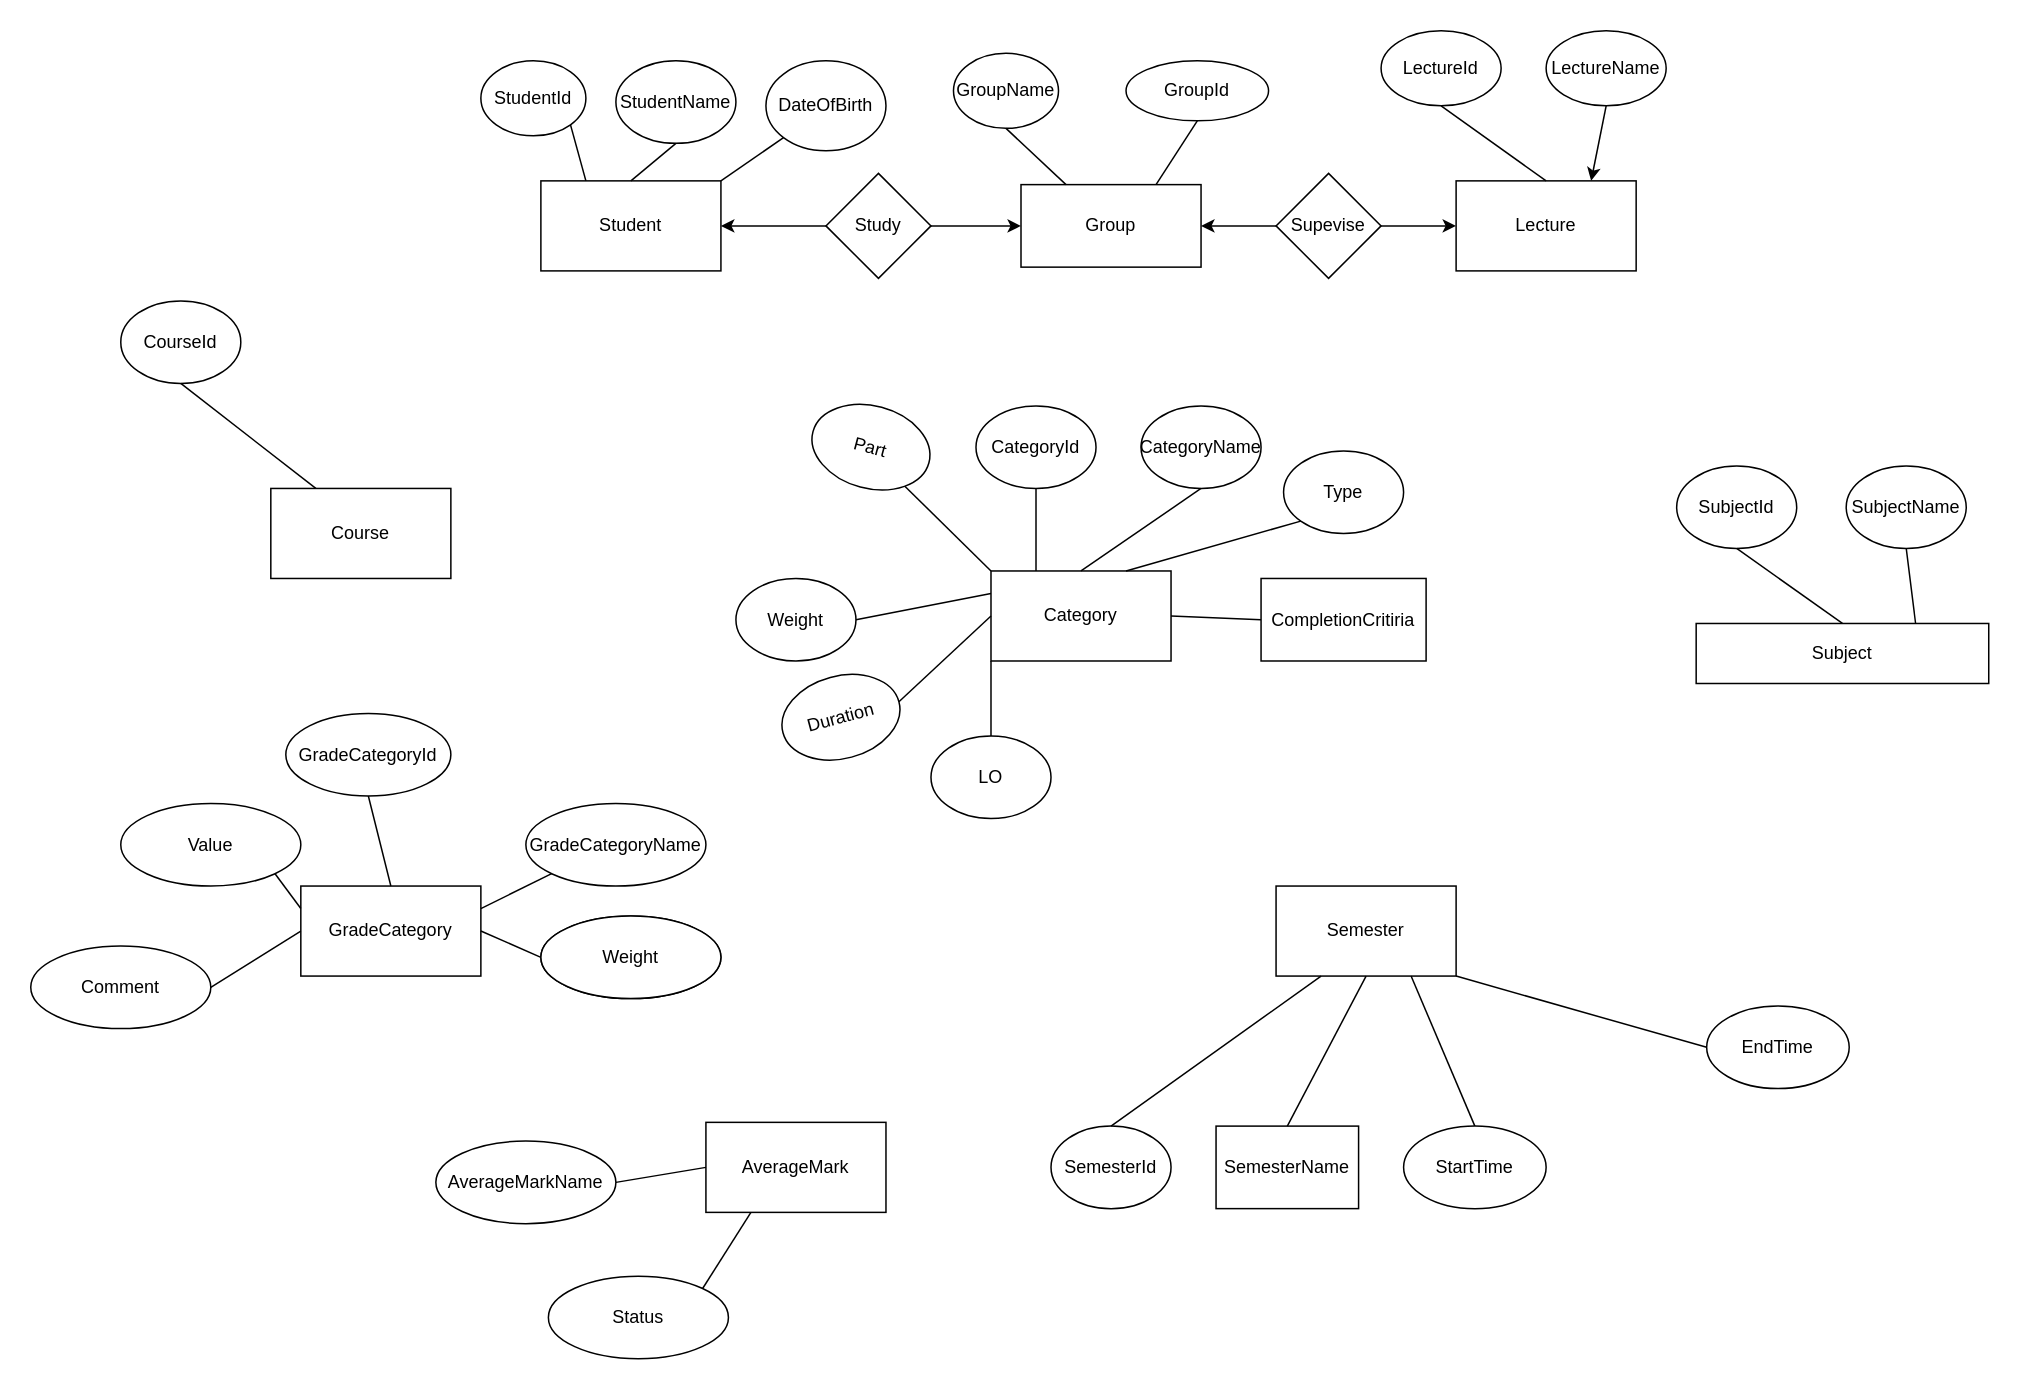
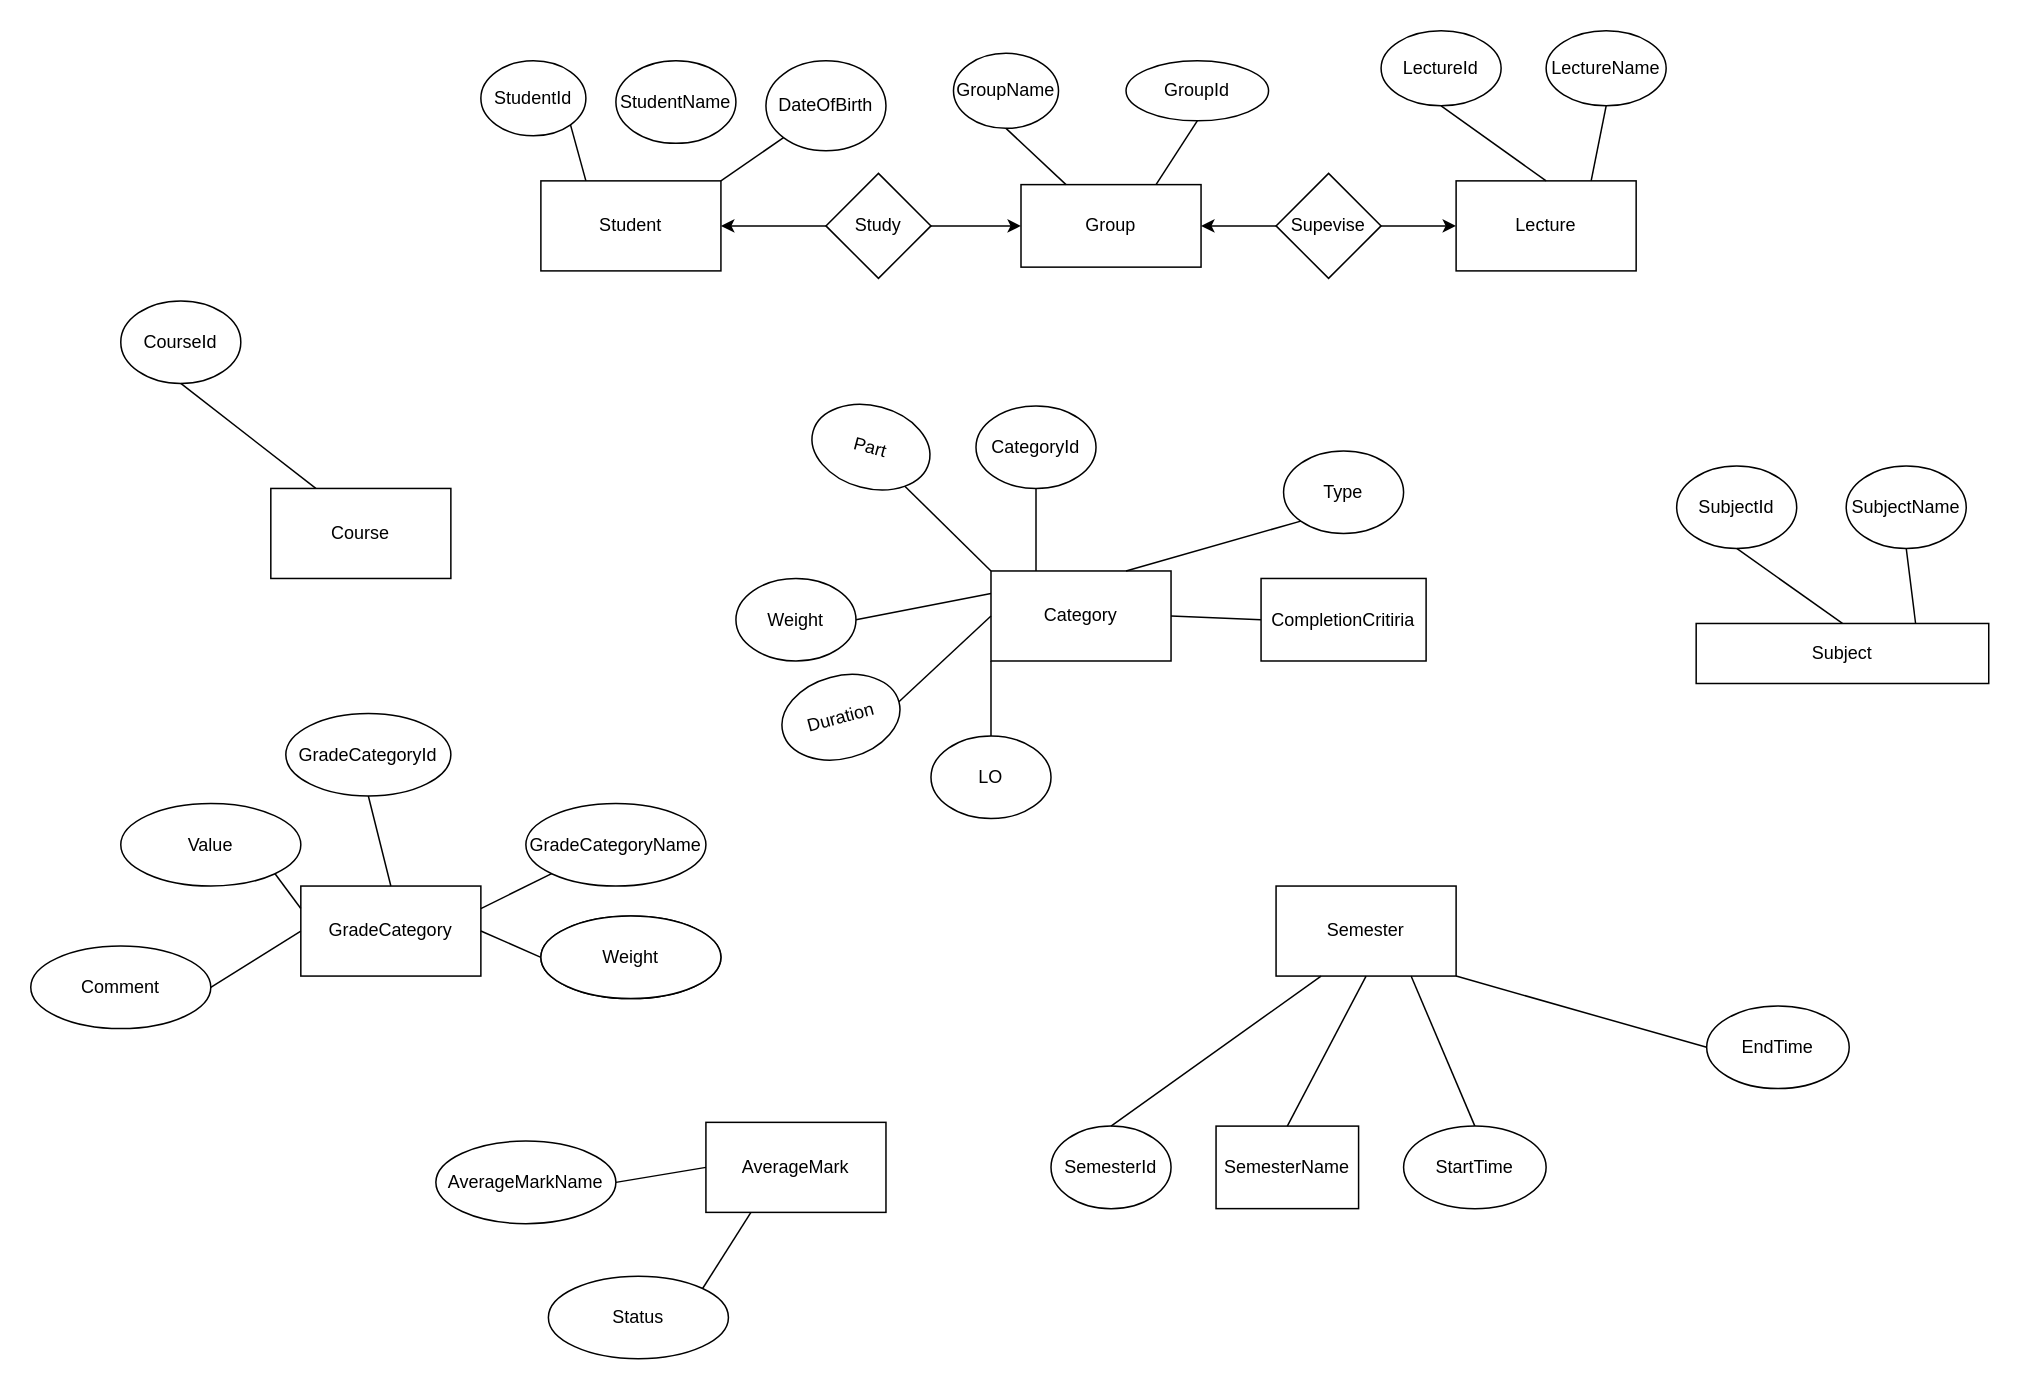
edge "StudentName" -- "Student": removed
edge "LectureName" -> "Lecture": arrowhead classic -> none
node "CategoryName": removed
edge "CategoryName" -- "Category": removed
